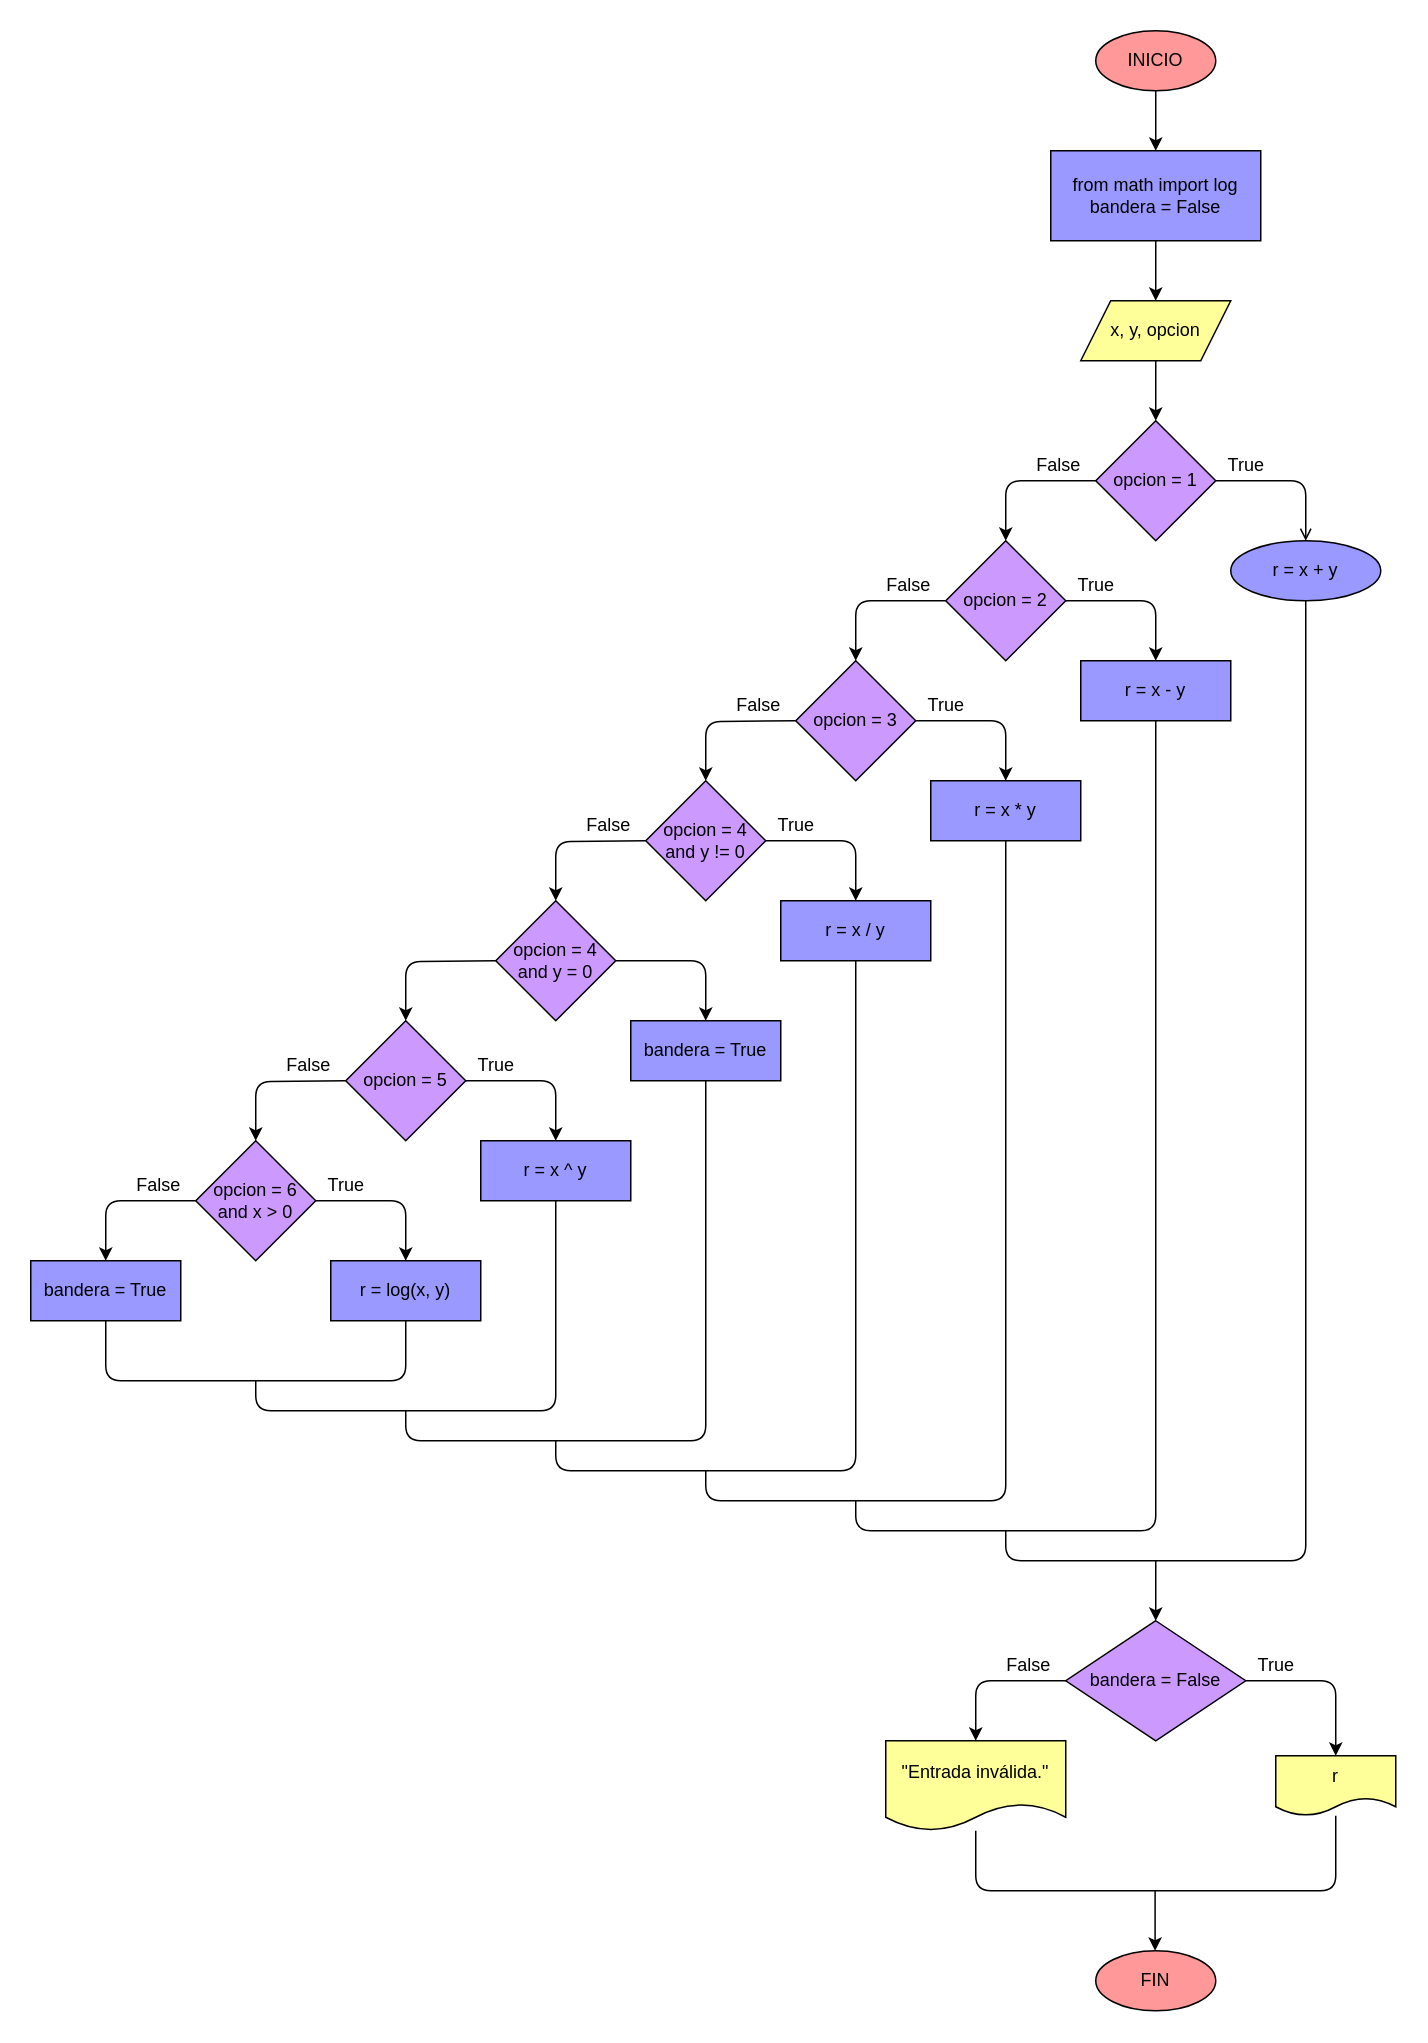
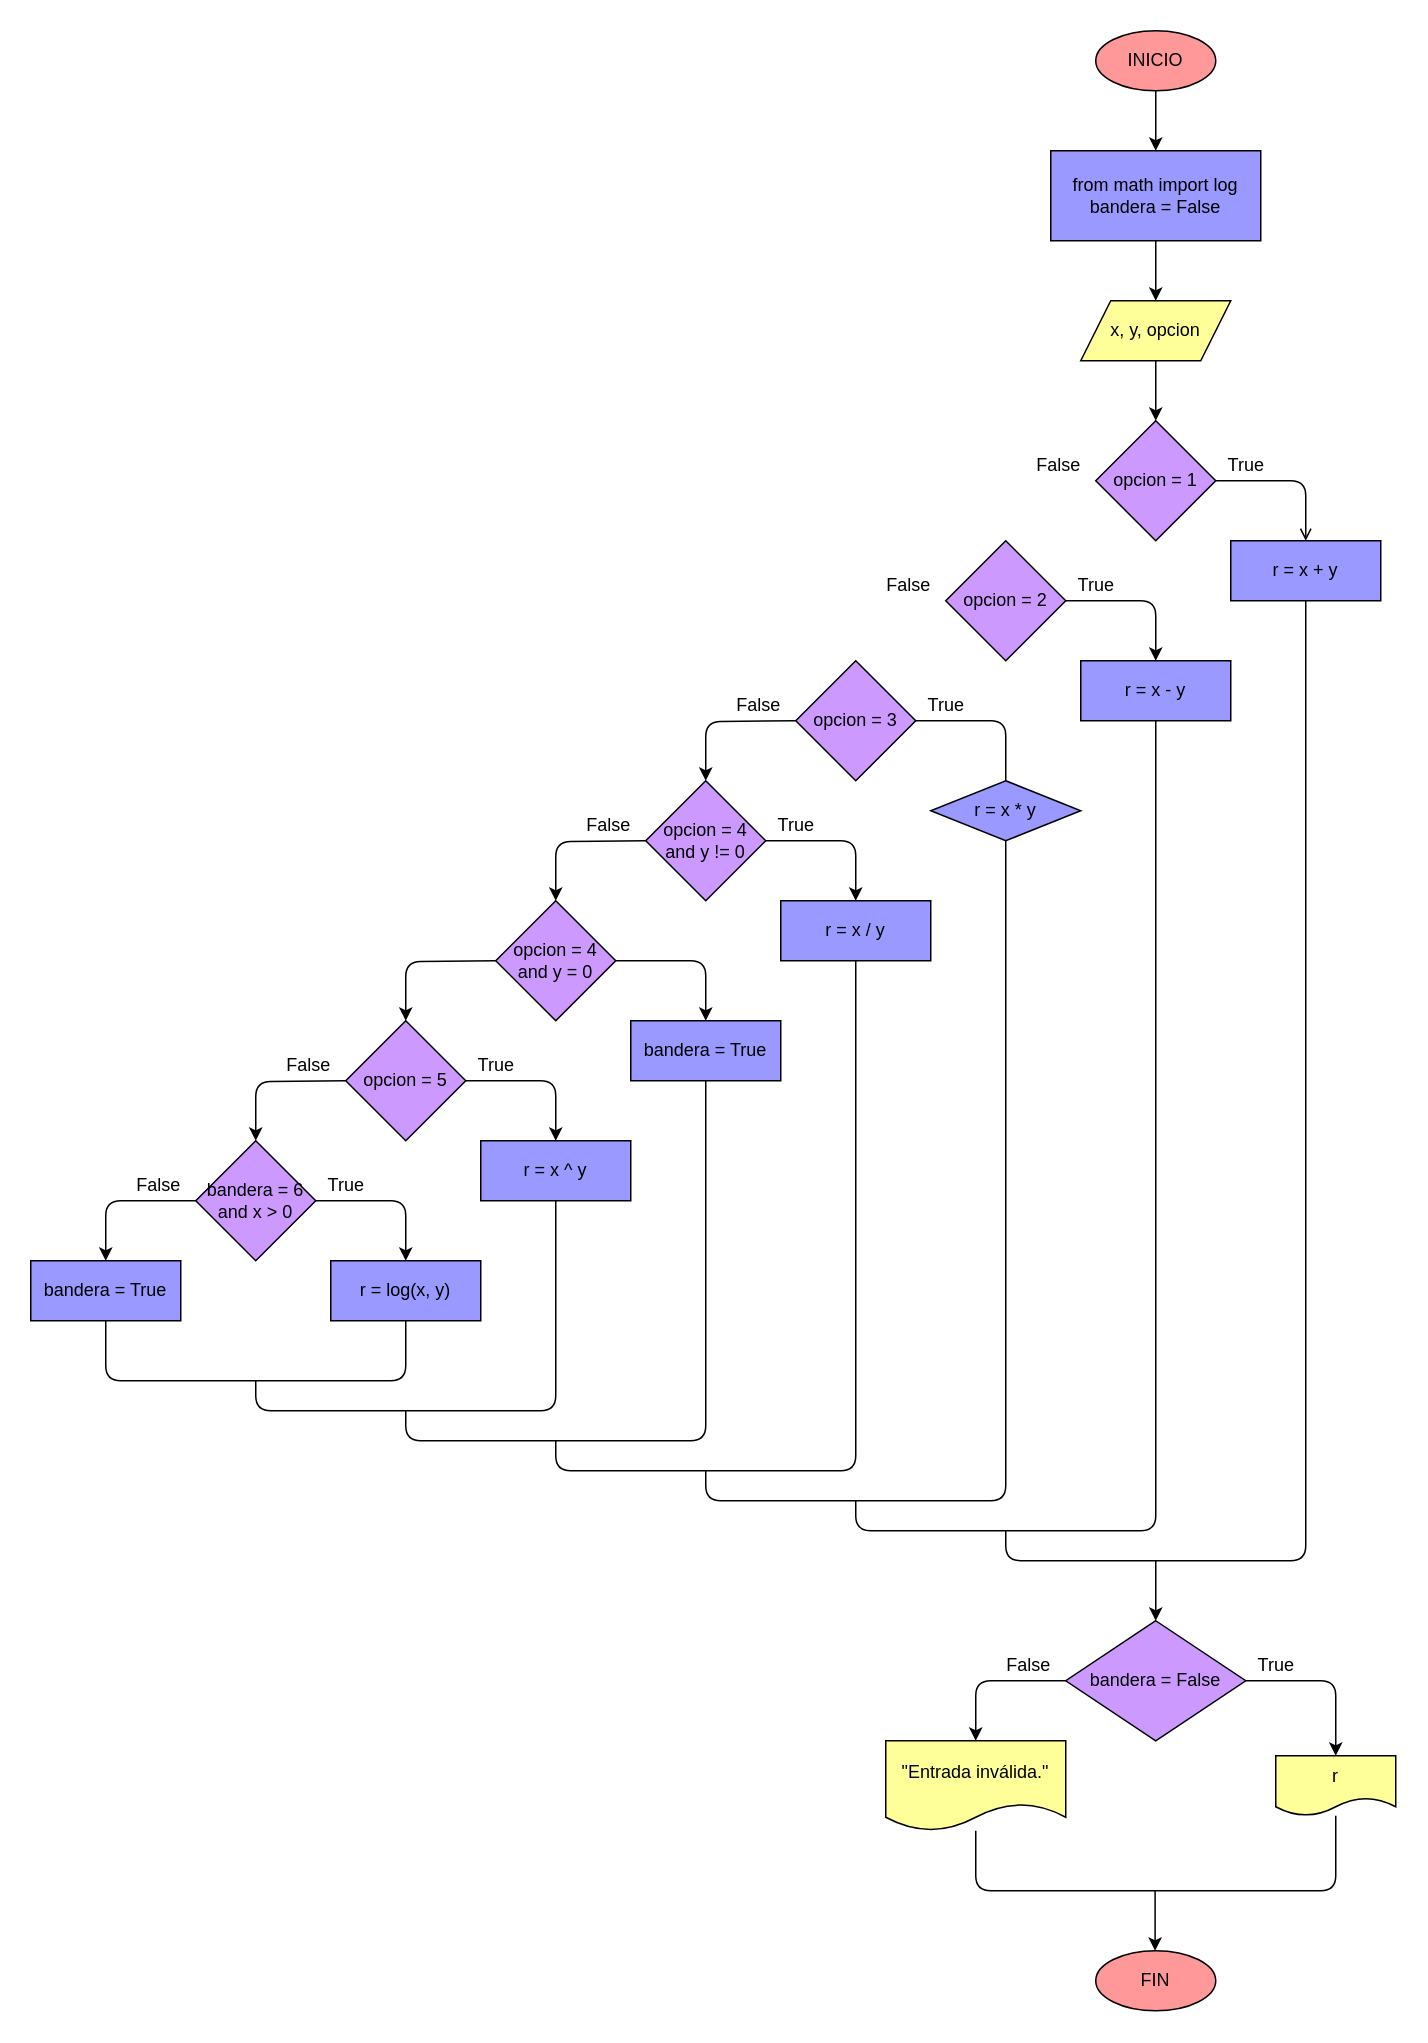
edge "opcion = 1" -> "opcion = 2": removed
node "r = x + y": shape ellipse -> rectangle
edge "opcion = 2" -> "opcion = 3": removed
edge "opcion = 3" -> "r = x * y": arrowhead classic -> none
node "r = x * y": shape rectangle -> diamond
node "opcion = 6 and x > 0": label "opcion = 6 and x > 0" -> "bandera = 6 and x > 0"
